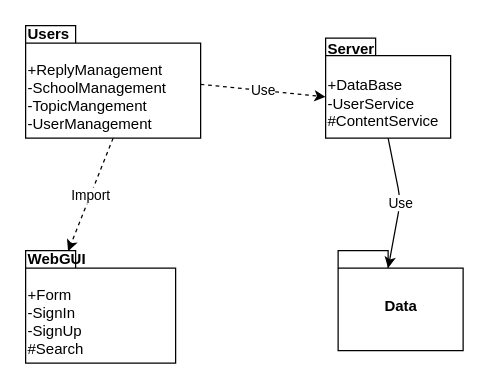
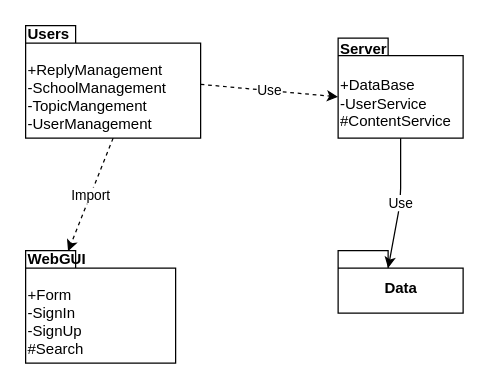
node "Server +DataBase -UserService #ContentService": moved (388, 88) -> (401, 88)
node "Data": size 125x100 -> 125x63
